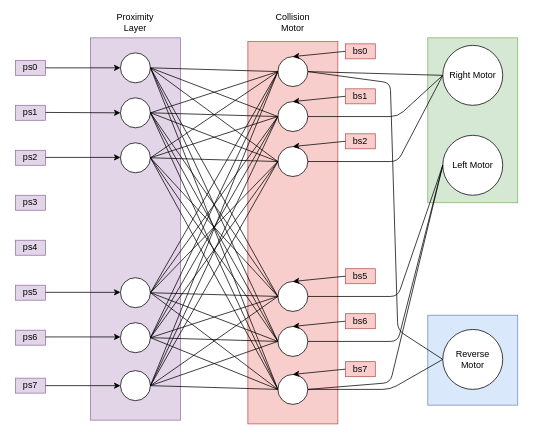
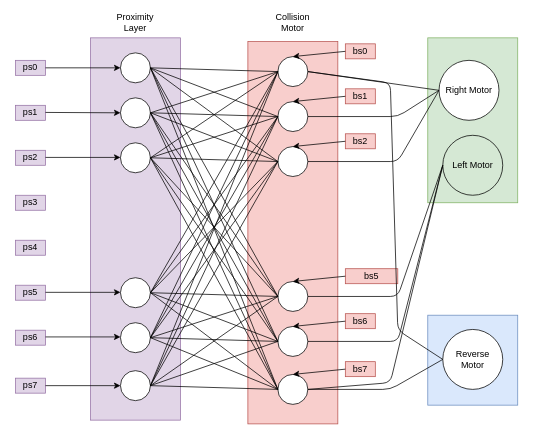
node "Right Motor": moved (473, 75) -> (469, 90)
node "Left Motor": fillcolor #ffffff -> #d5e8d4
node "bs5": size 30x15 -> 53x15
